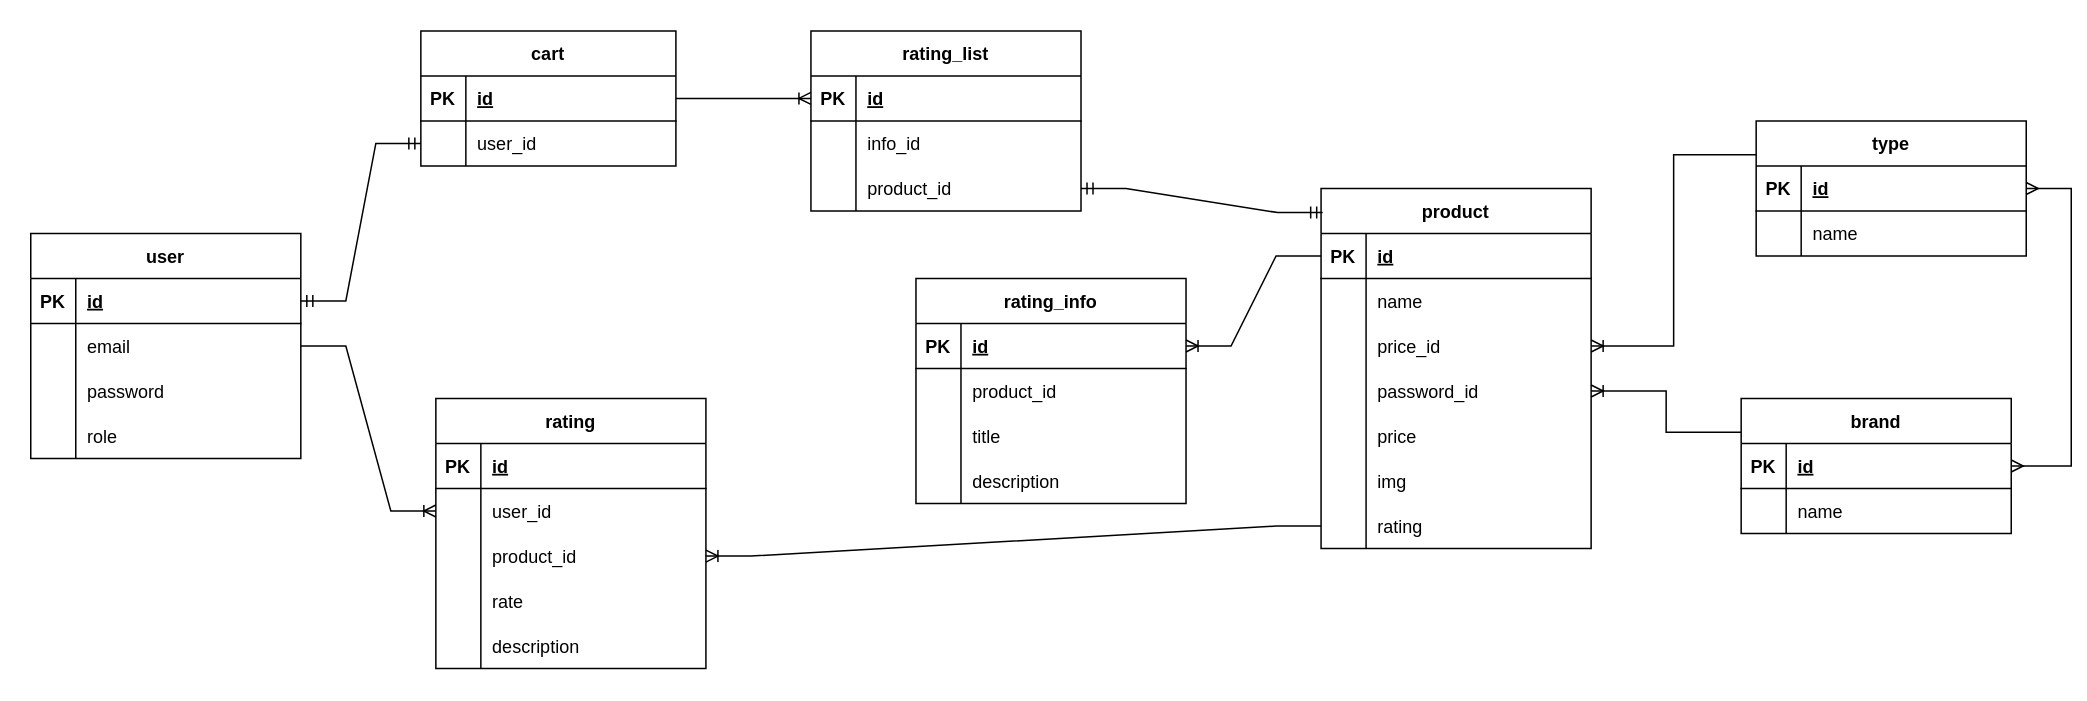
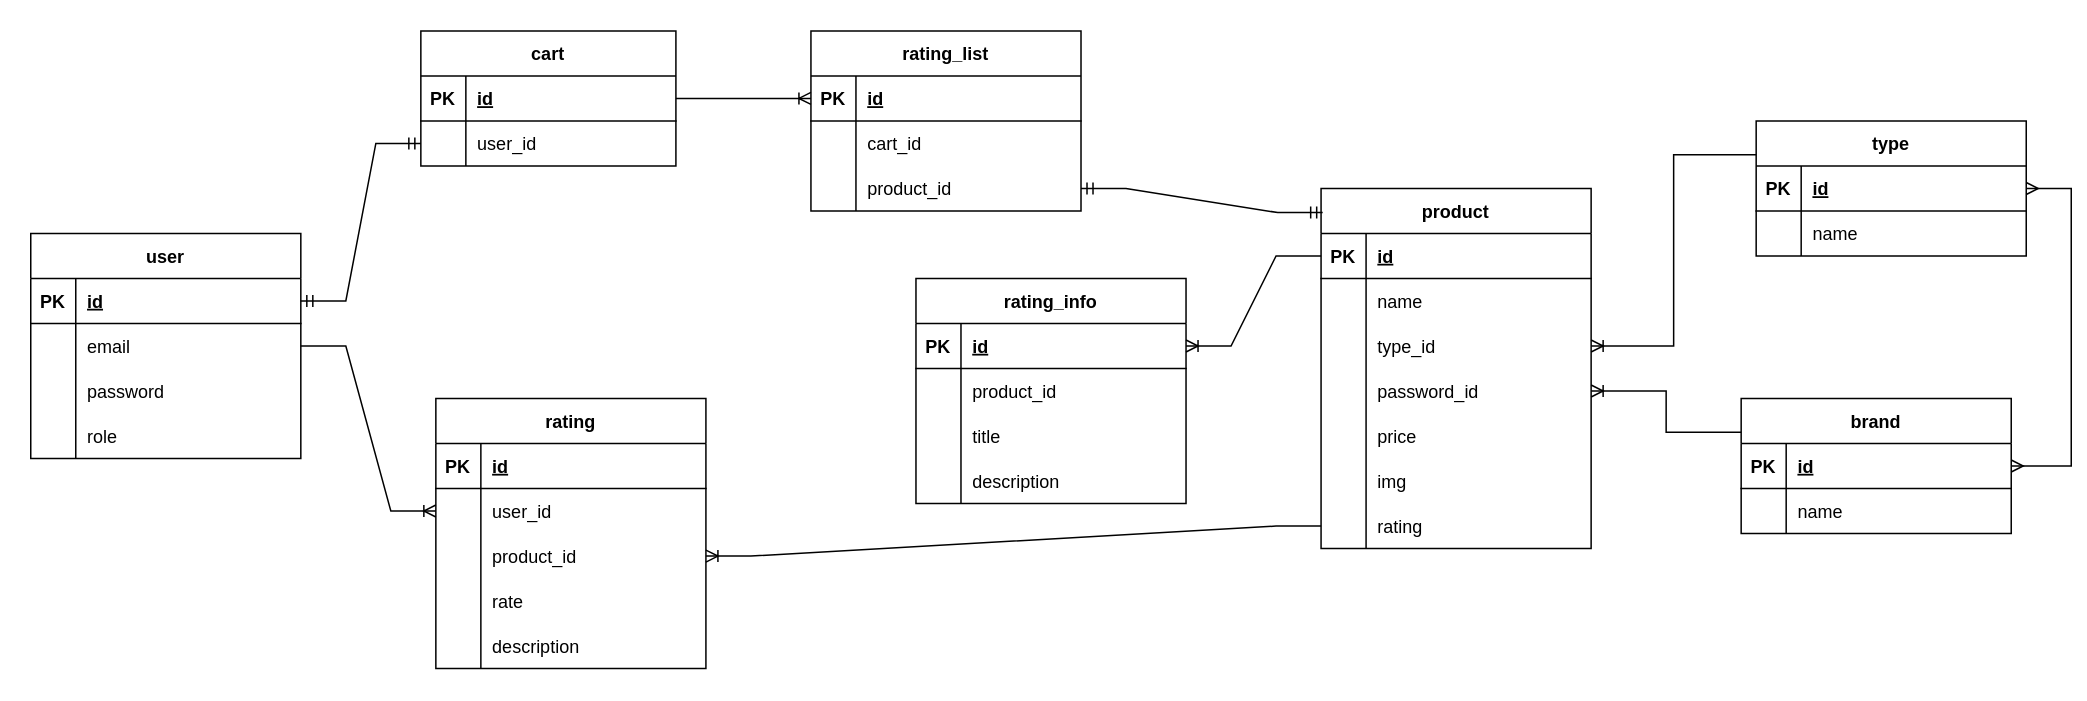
node "info_id": label "info_id" -> "cart_id"
node "price_id": label "price_id" -> "type_id"
